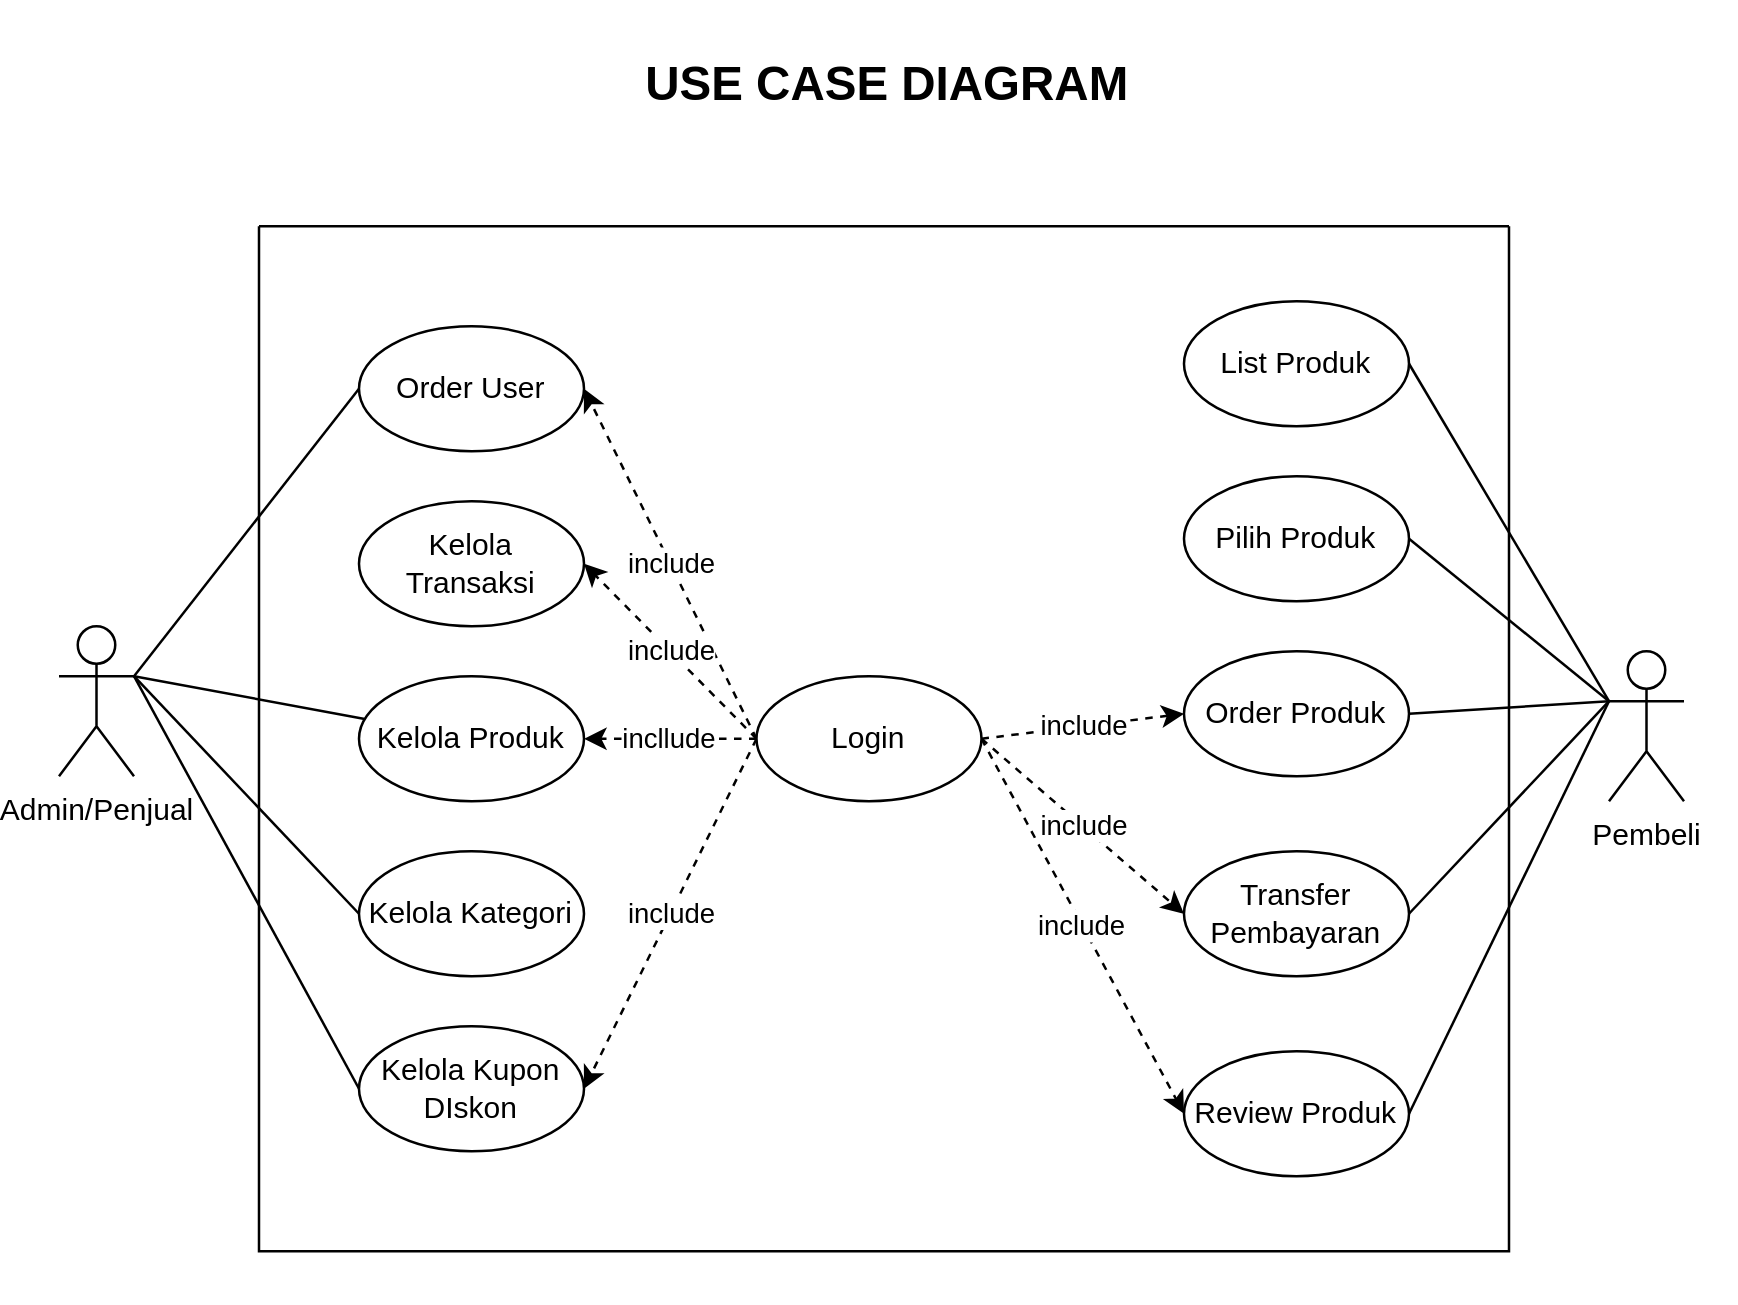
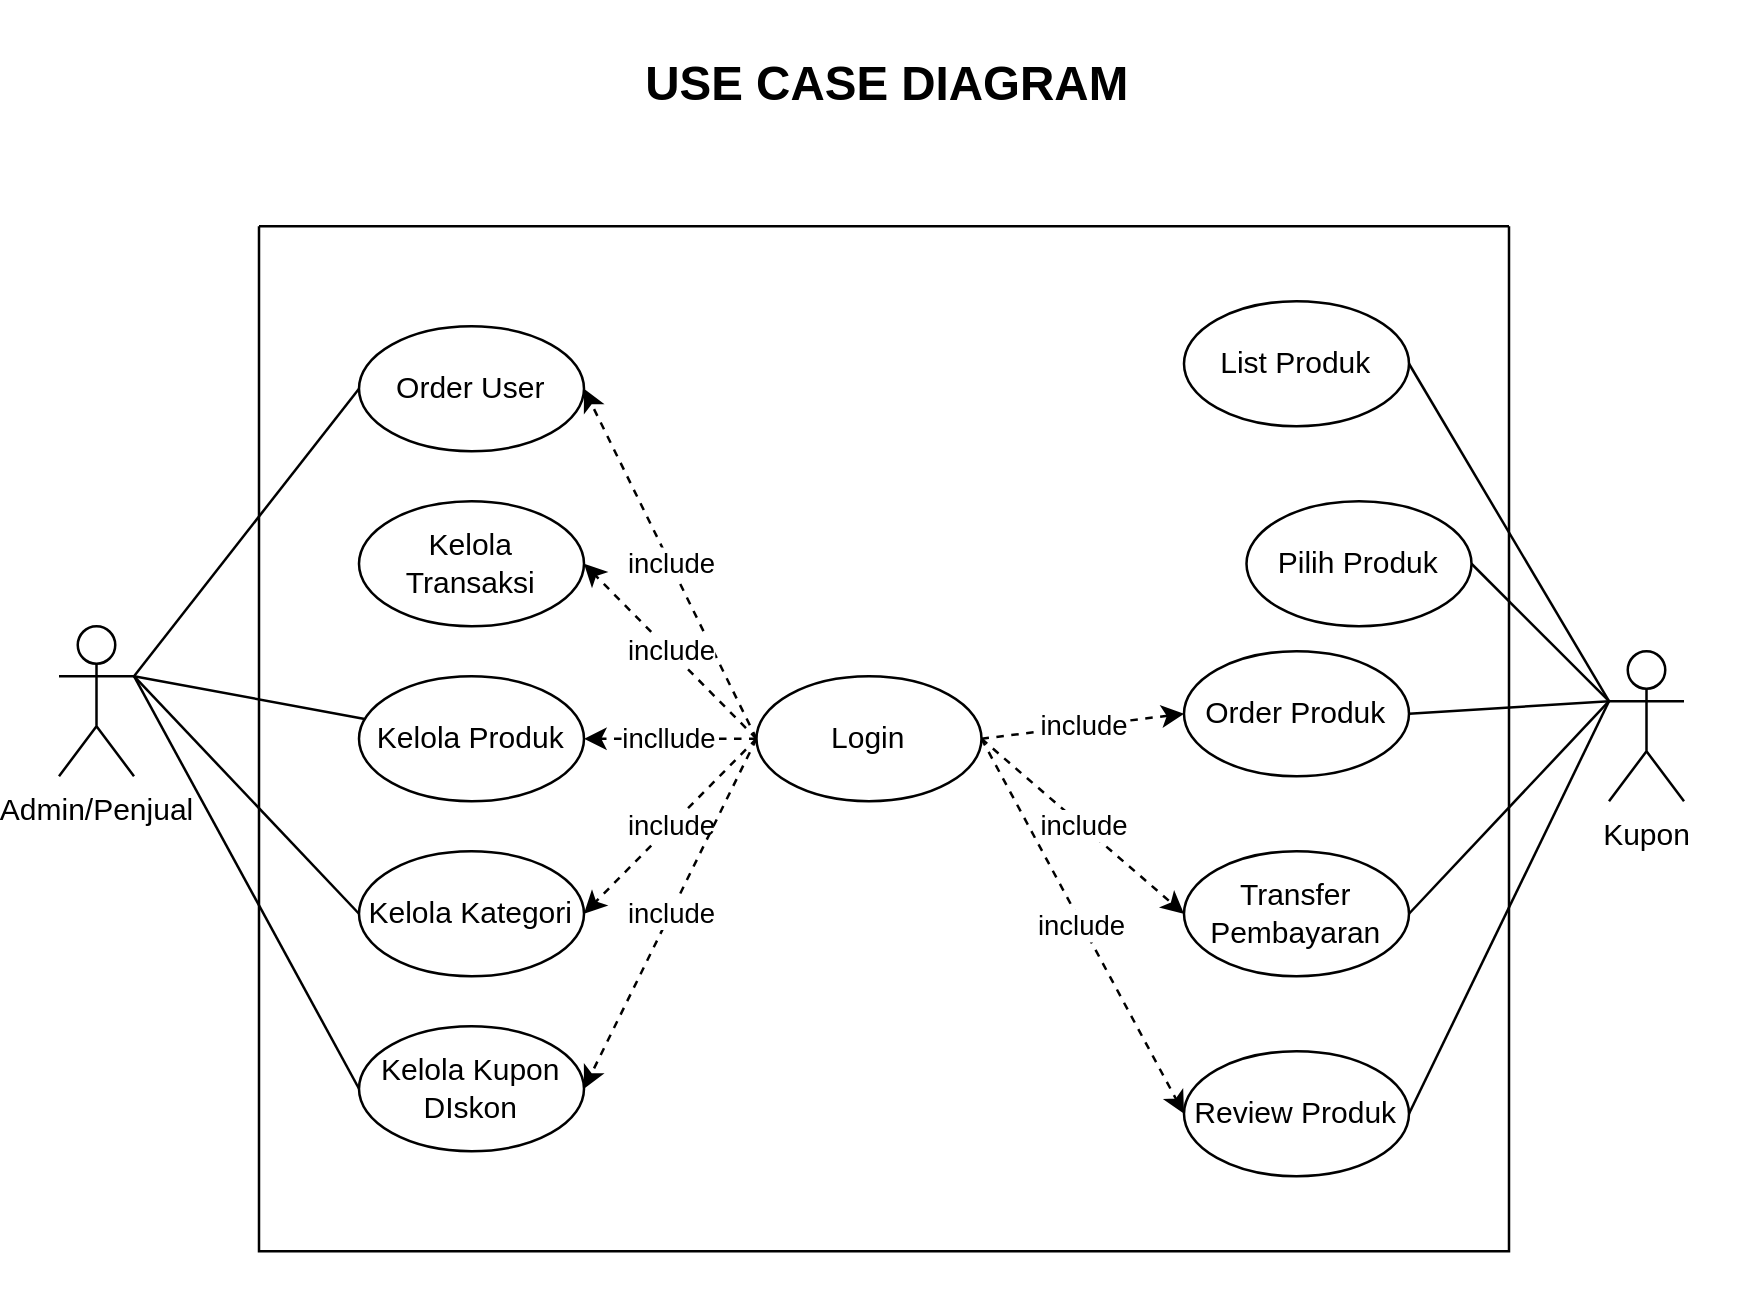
node "Pilih Produk": moved (1296, 539) -> (1359, 564)
edge "Login" -> "Kelola Kategori": added, label "include"
node "Pembeli": label "Pembeli" -> "Kupon"
